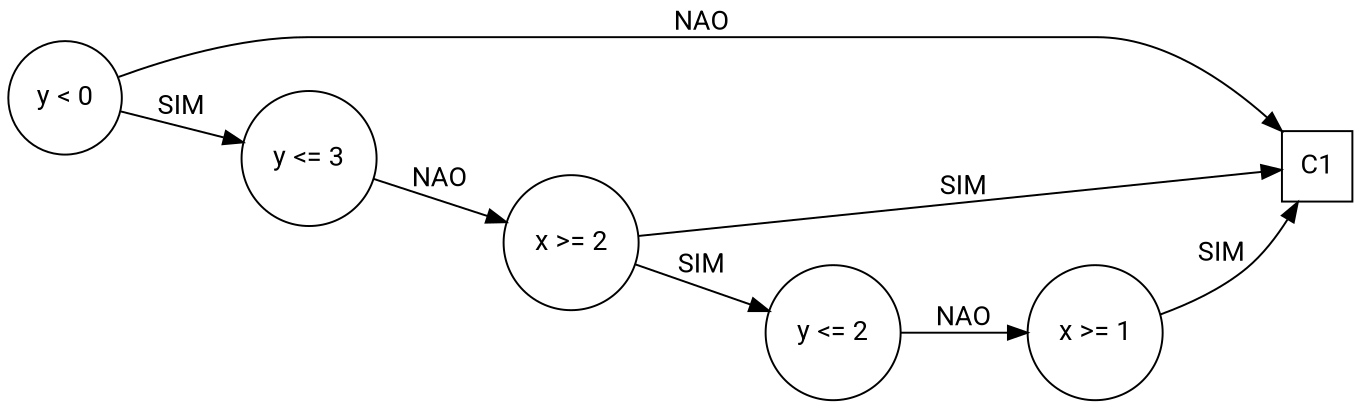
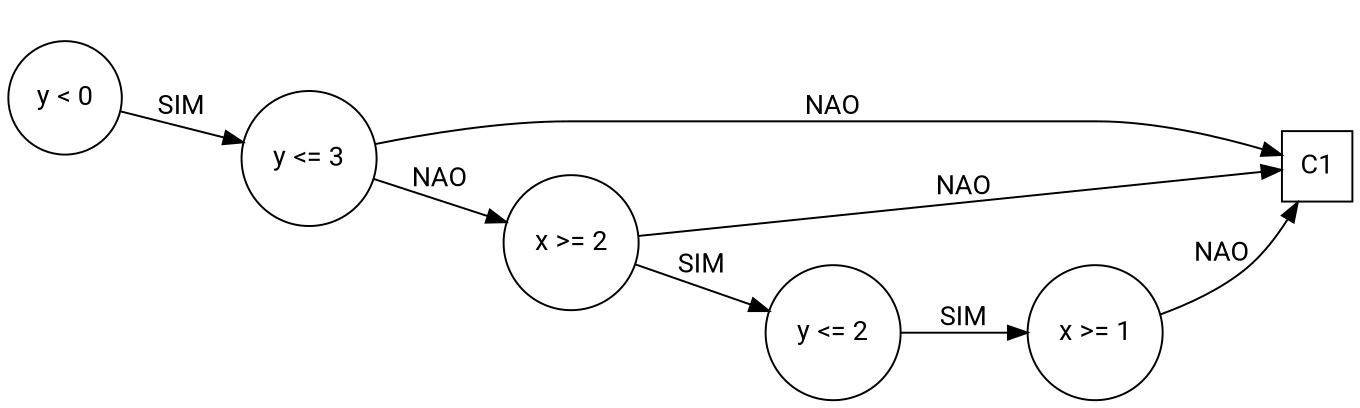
edge "y < 0" -> "C1": now "y <= 3" -> "C1"
edge "x >= 2" -> "C1": label "SIM" -> "NAO"
edge "x >= 1" -> "C1": label "SIM" -> "NAO"
edge "y <= 2" -> "x >= 1": label "NAO" -> "SIM"
